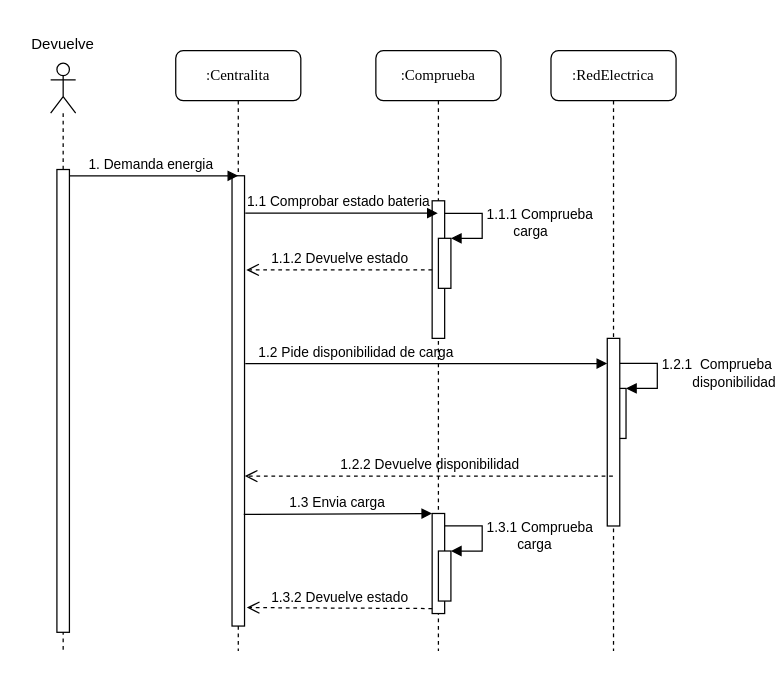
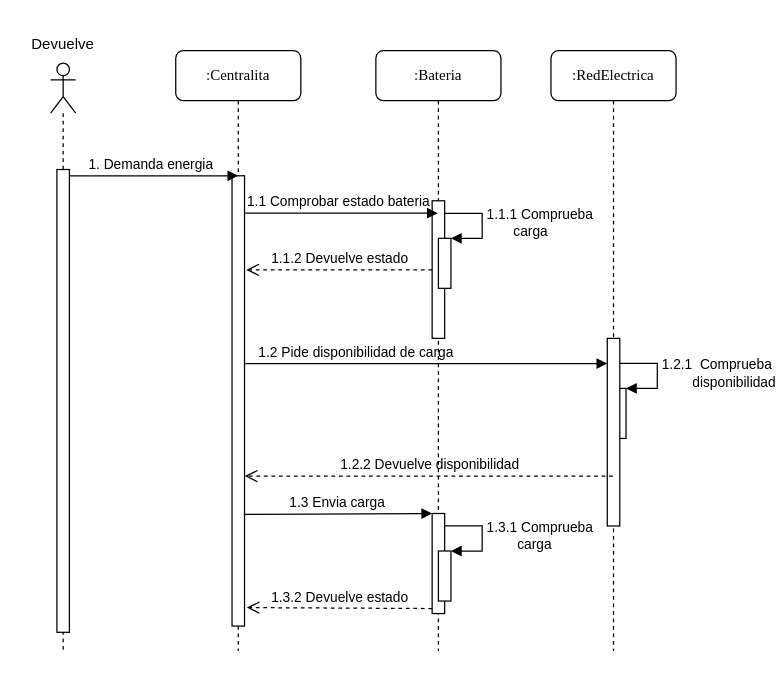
node ":Comprueba": label ":Comprueba" -> ":Bateria"
